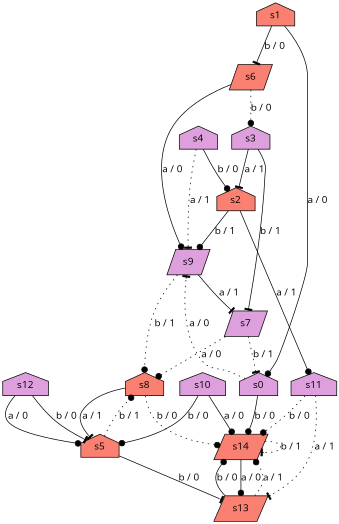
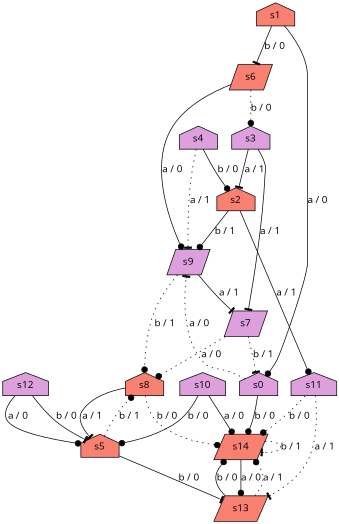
edge "s3" -> "s7": label "b / 1" -> "a / 1"
